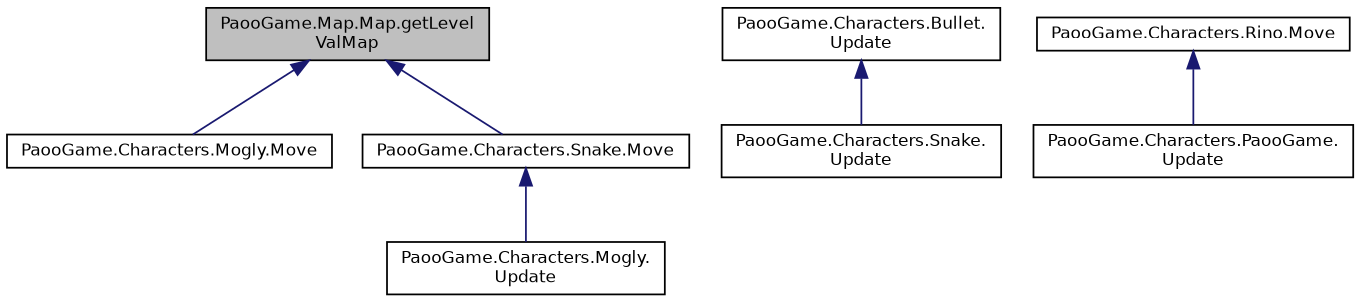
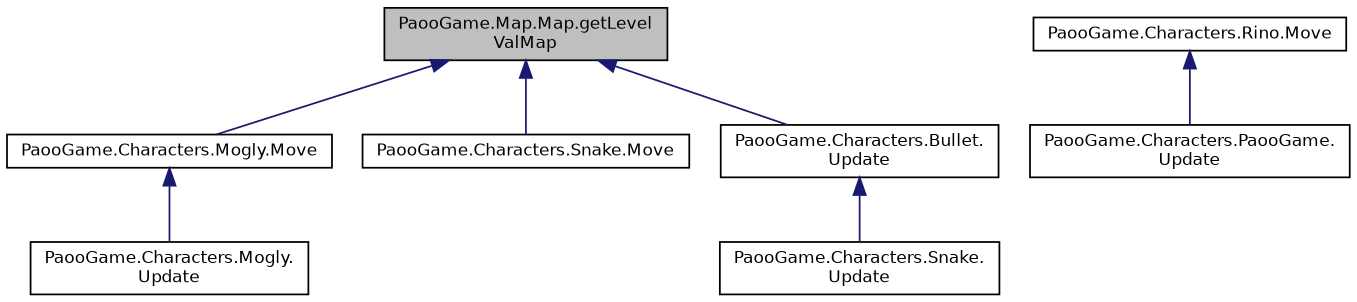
edge "PaooGame.Characters.Bullet. Update" -> "PaooGame.Map.Map.getLevel ValMap": added
edge "PaooGame.Characters.Mogly. Update" -> "PaooGame.Characters.Snake.Move": now "PaooGame.Characters.Mogly. Update" -> "PaooGame.Characters.Mogly.Move"
